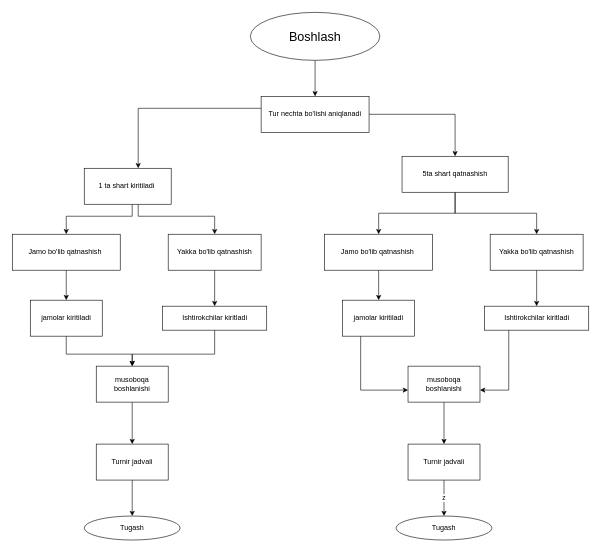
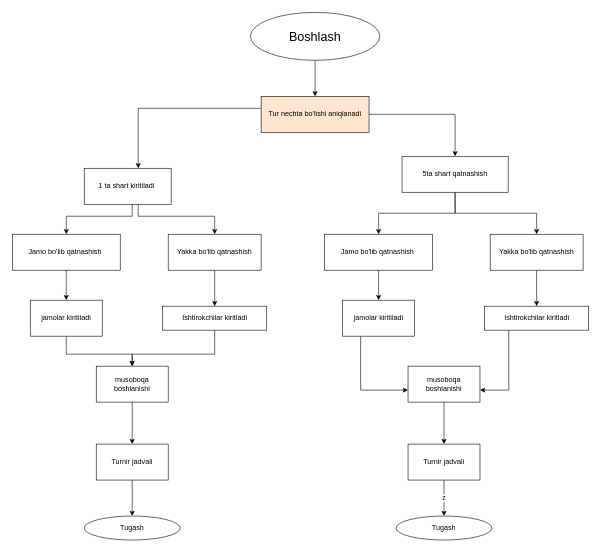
node "Tur nechta bo'lishi aniqlanadi": fillcolor #ffffff -> #ffe6cc
